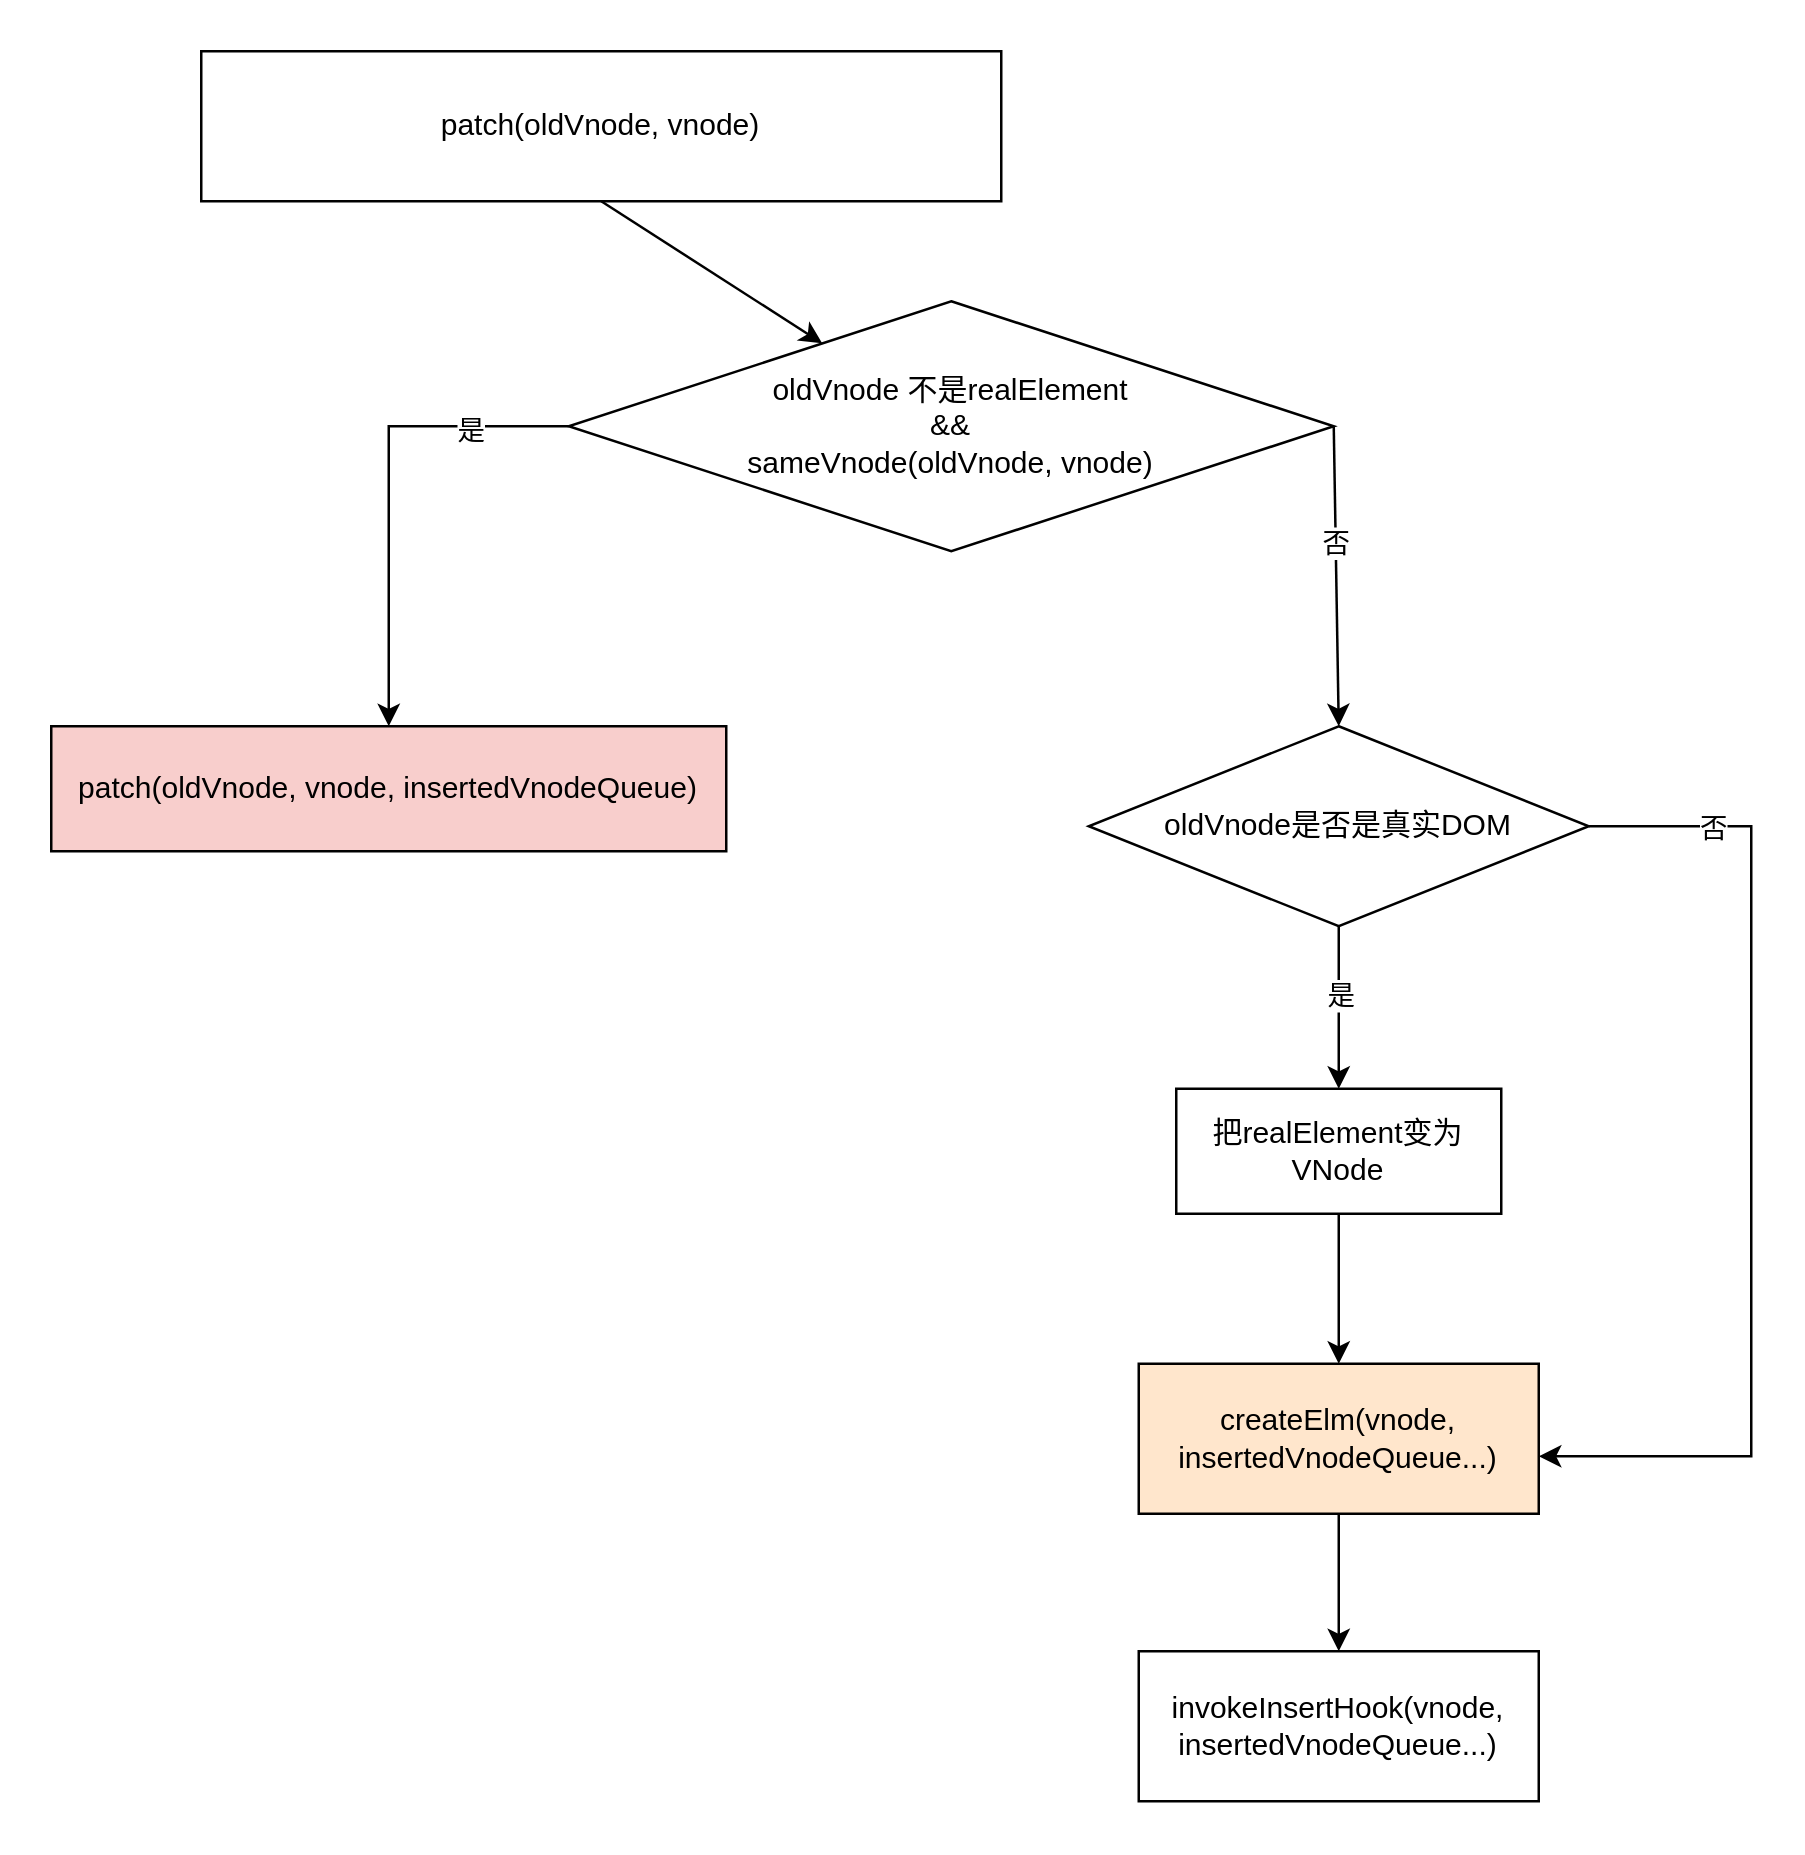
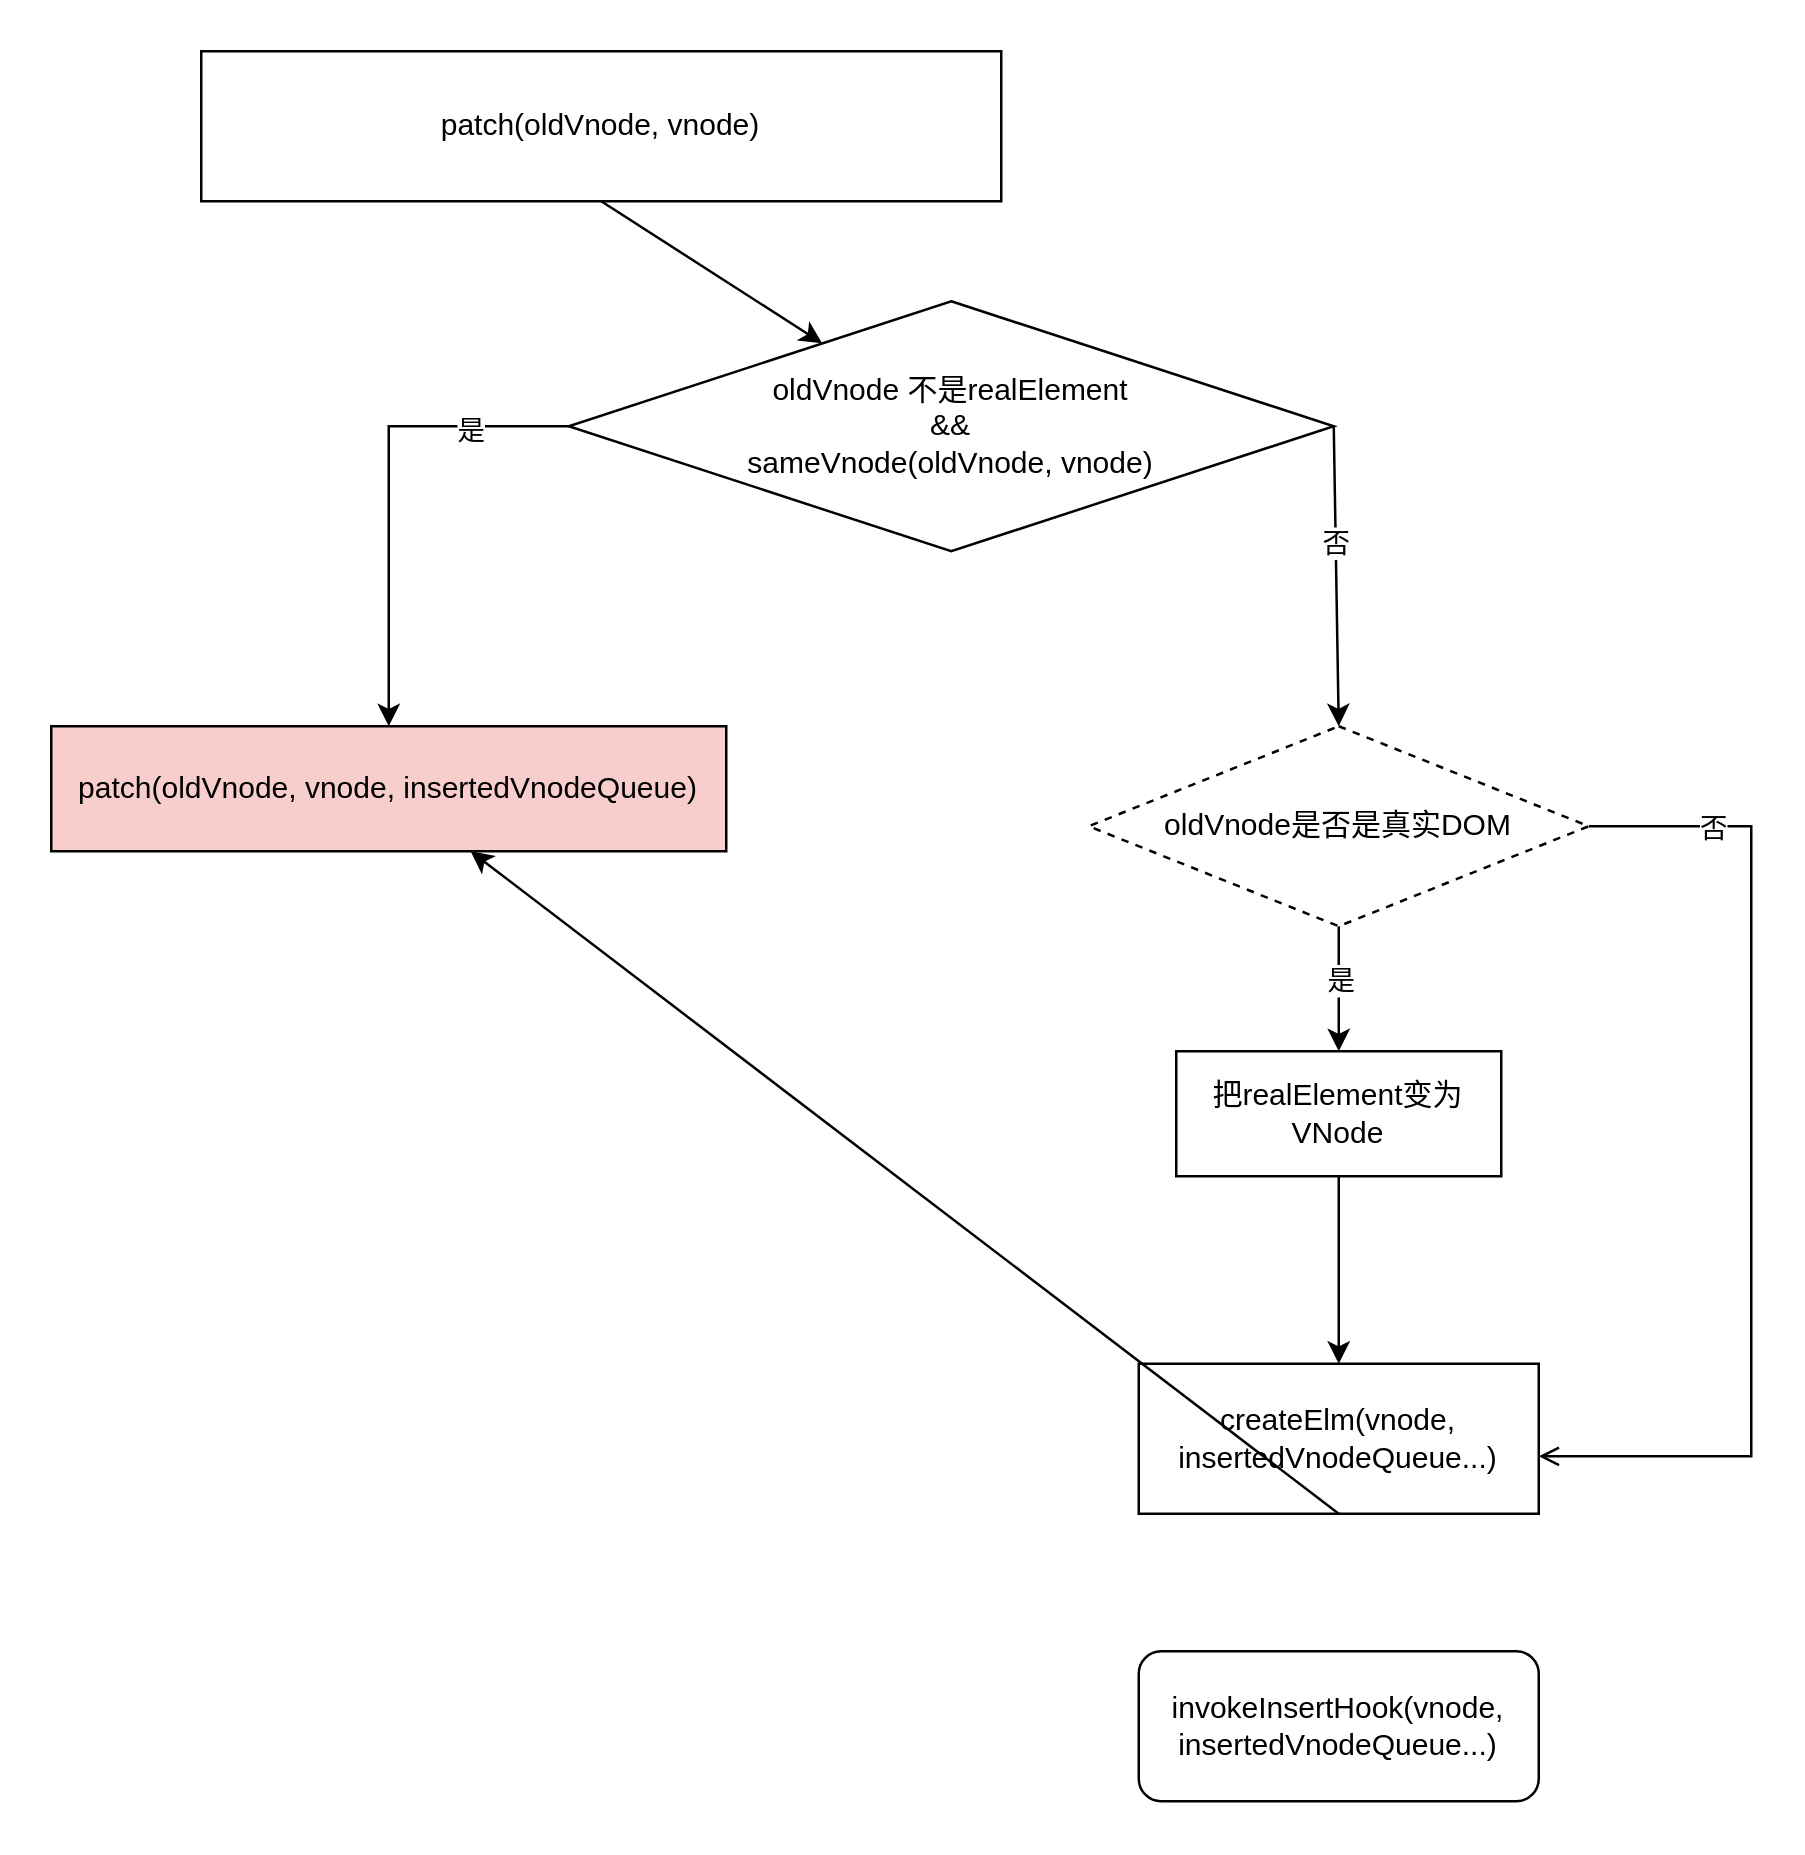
node "oldVnode是否是真实DOM": style solid -> dashed
node "把realElement变为VNode": moved (1339, 1151) -> (1339, 1114)
node "createElm(vnode, insertedVnodeQueue...)": fillcolor #ffe6cc -> #ffffff
edge "oldVnode是否是真实DOM" -> "createElm(vnode, insertedVnodeQueue...)": arrowhead classic -> open
edge "createElm(vnode, insertedVnodeQueue...)" -> "invokeInsertHook(vnode, insertedVnodeQueue...)": now "createElm(vnode, insertedVnodeQueue...)" -> "patch(oldVnode, vnode, insertedVnodeQueue)"
node "invokeInsertHook(vnode, insertedVnodeQueue...)": shape rectangle -> rounded rectangle
